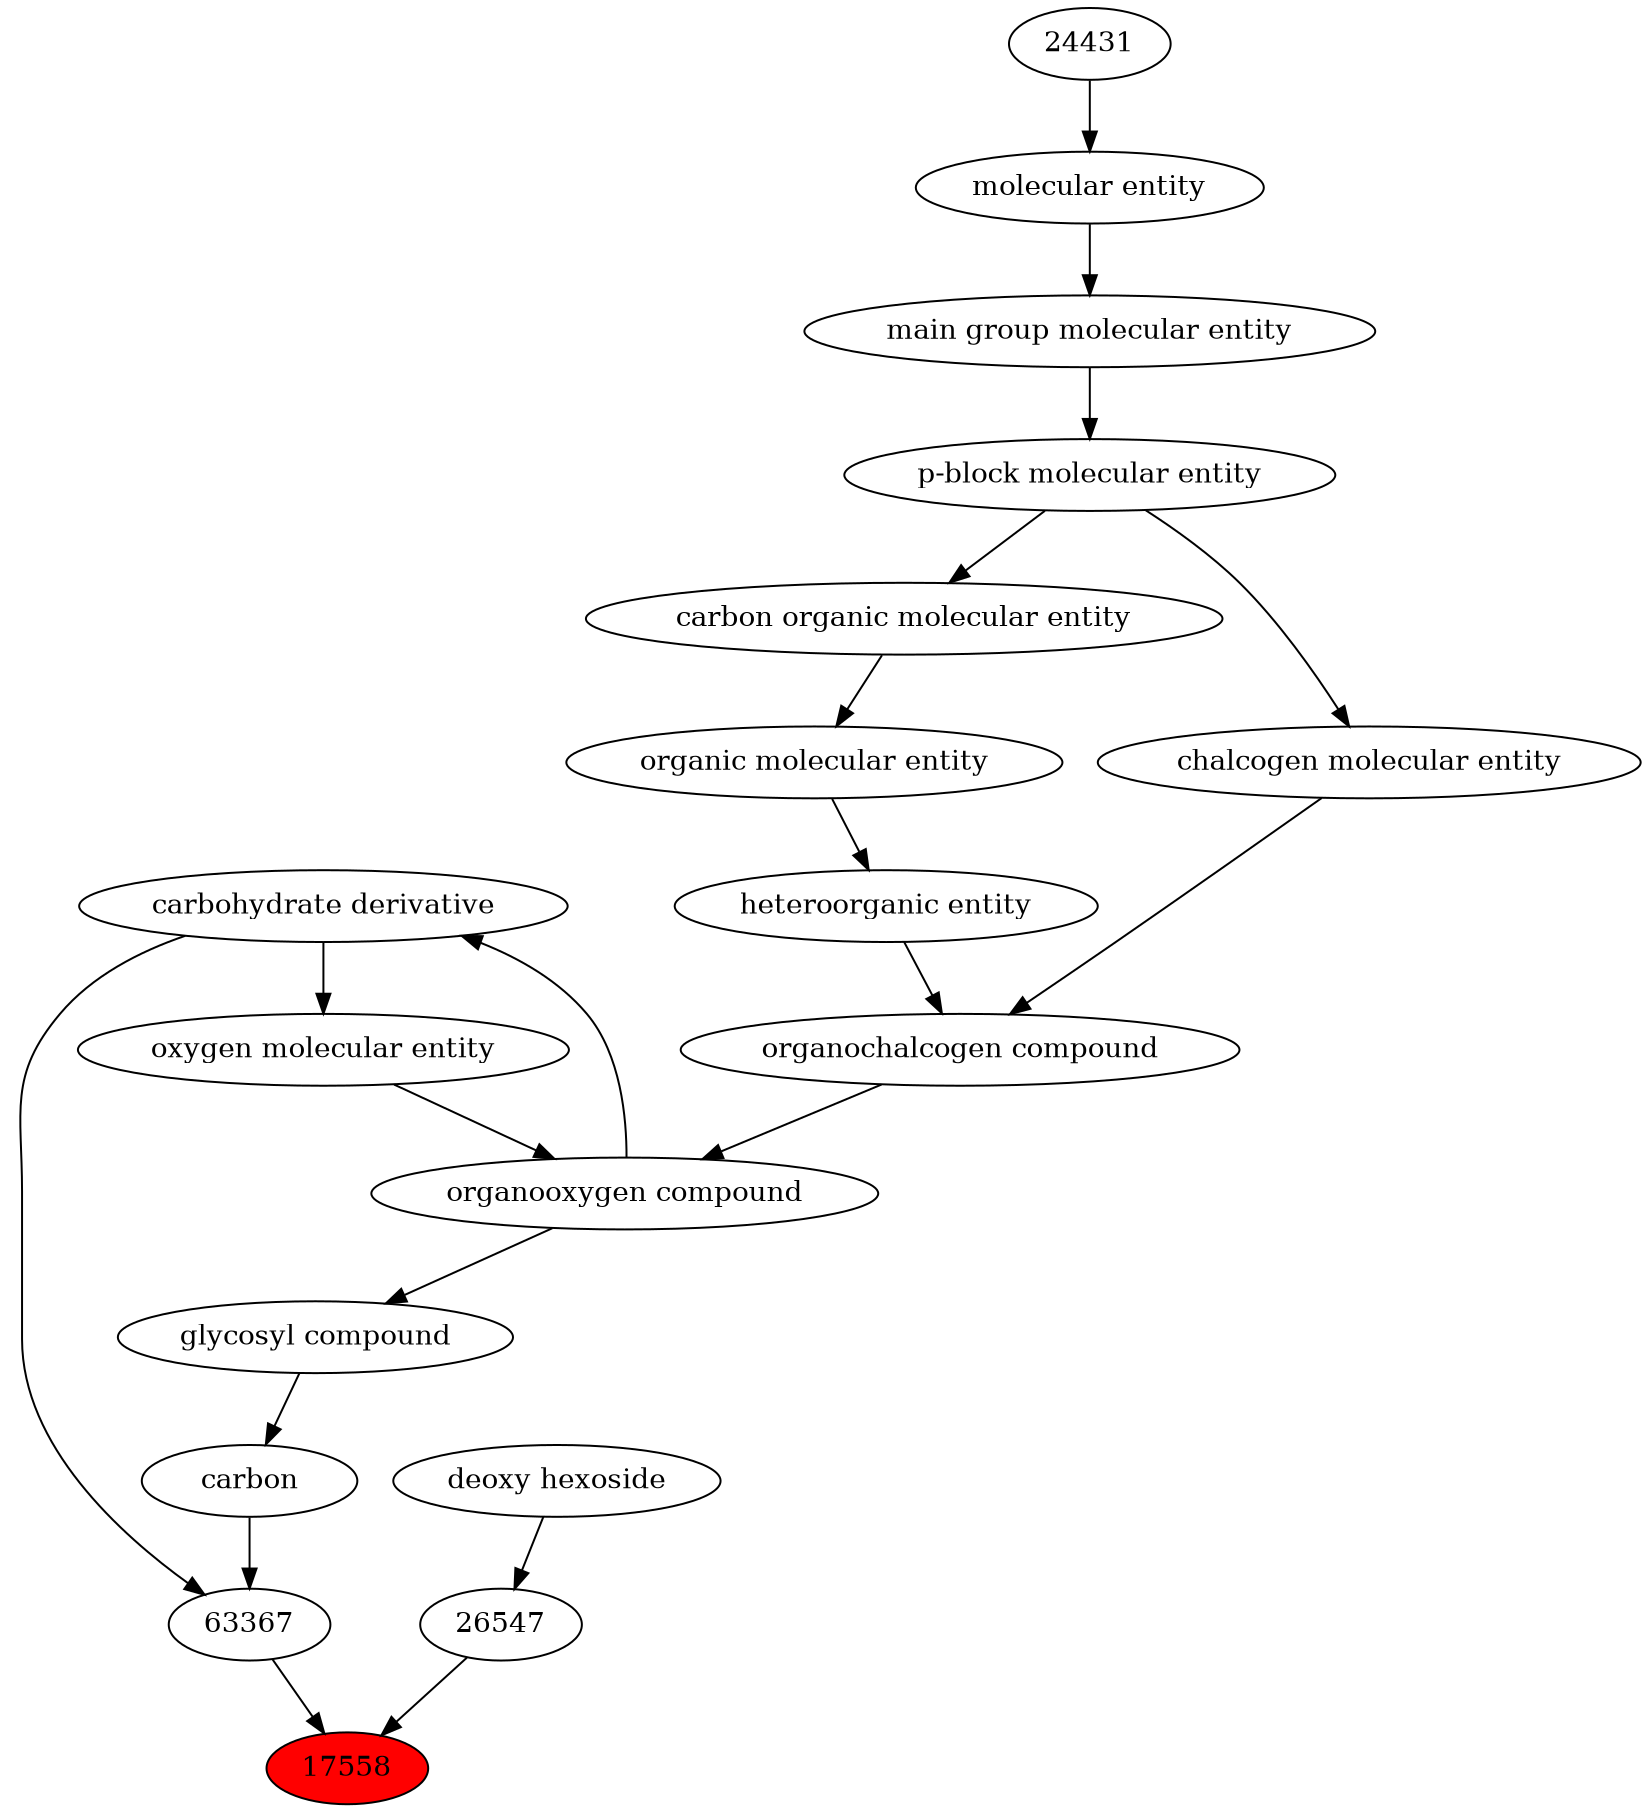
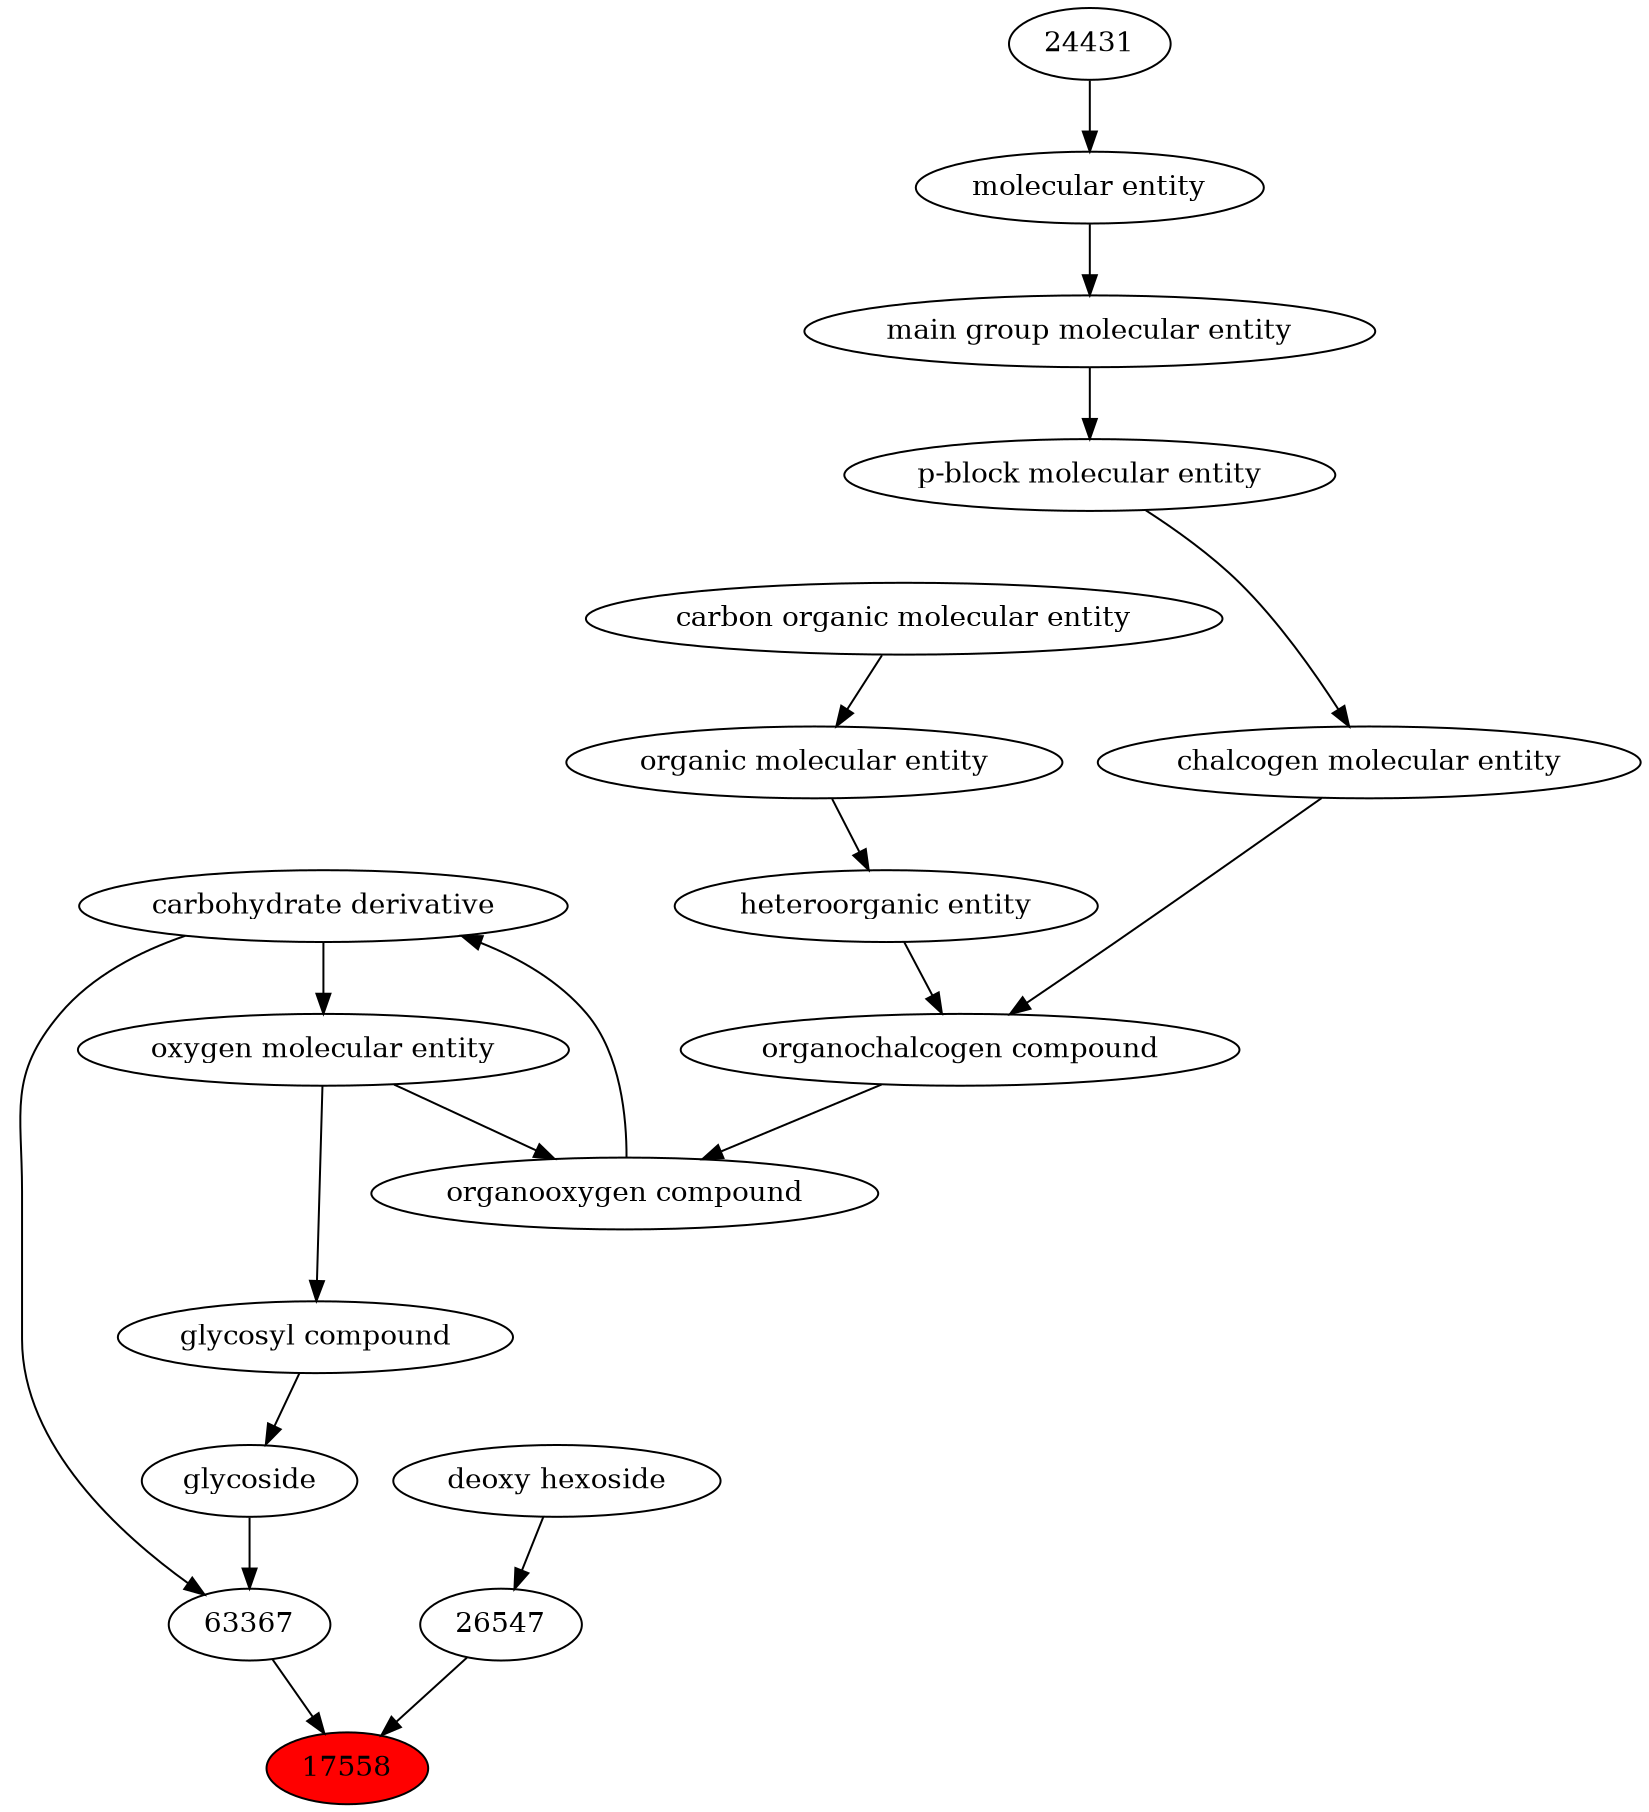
edge "p-block molecular entity" -> "carbon organic molecular entity": removed
edge "organooxygen compound" -> "glycosyl compound": now "oxygen molecular entity" -> "glycosyl compound"
node "carbon": label "carbon" -> "glycoside"
